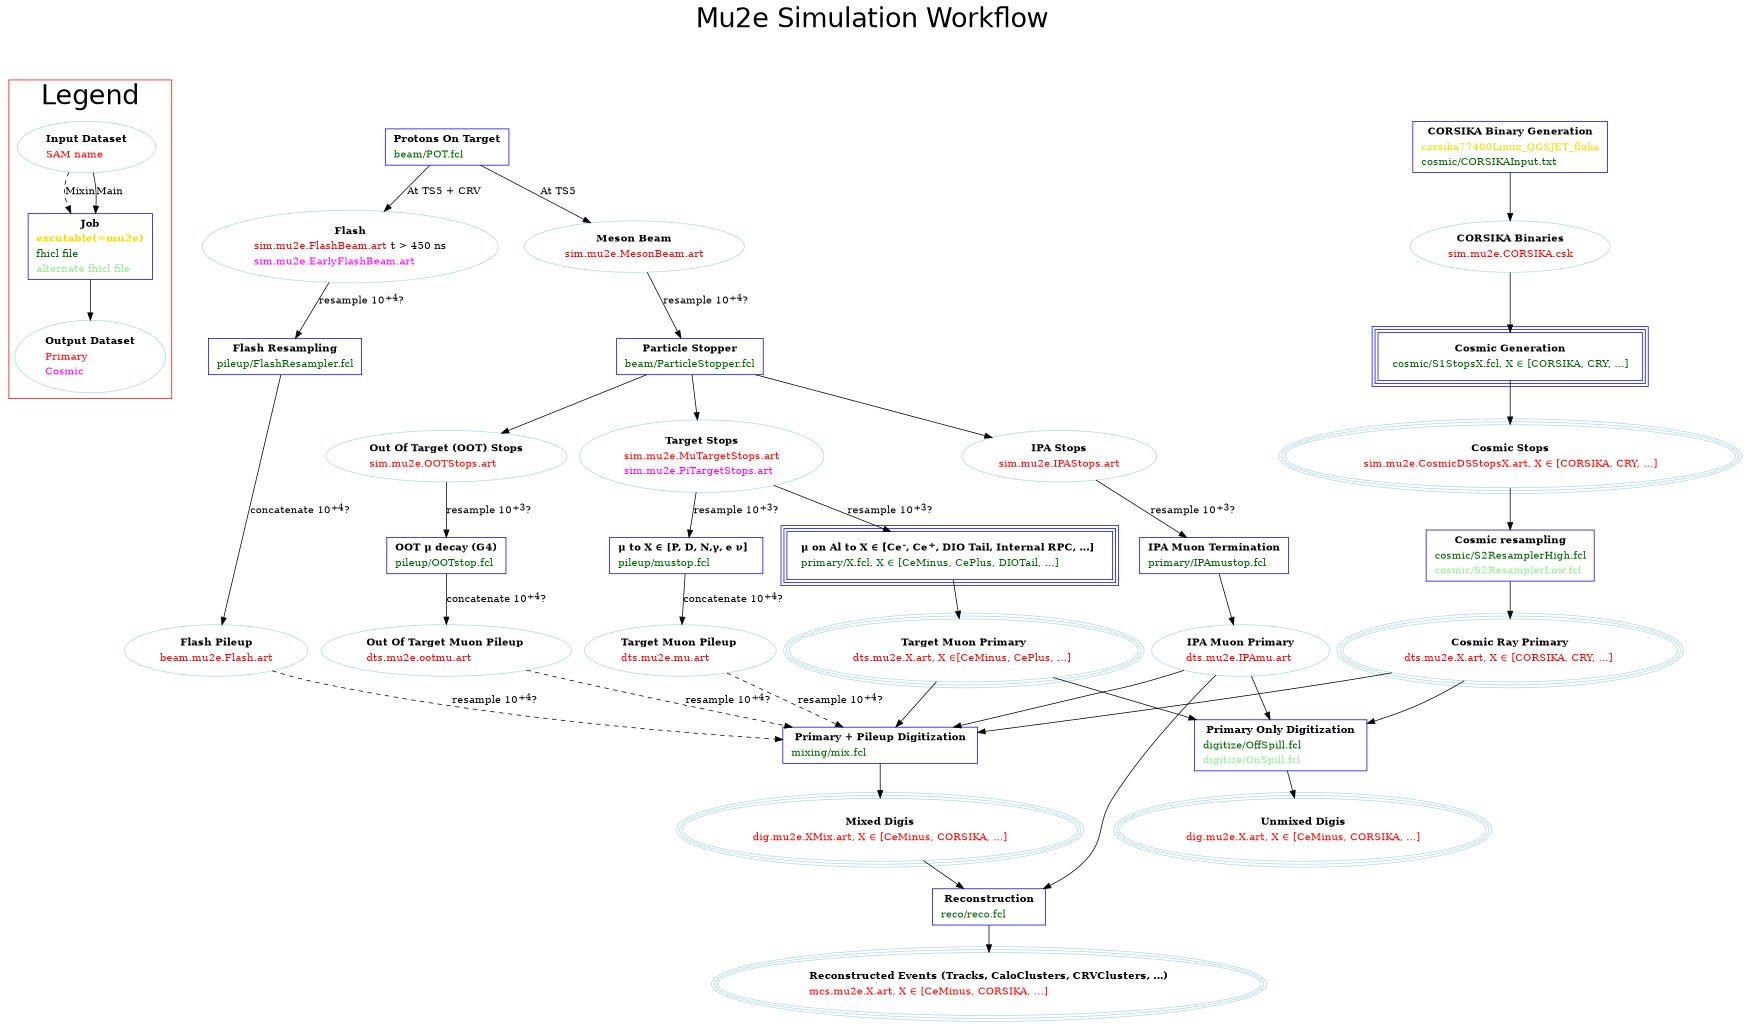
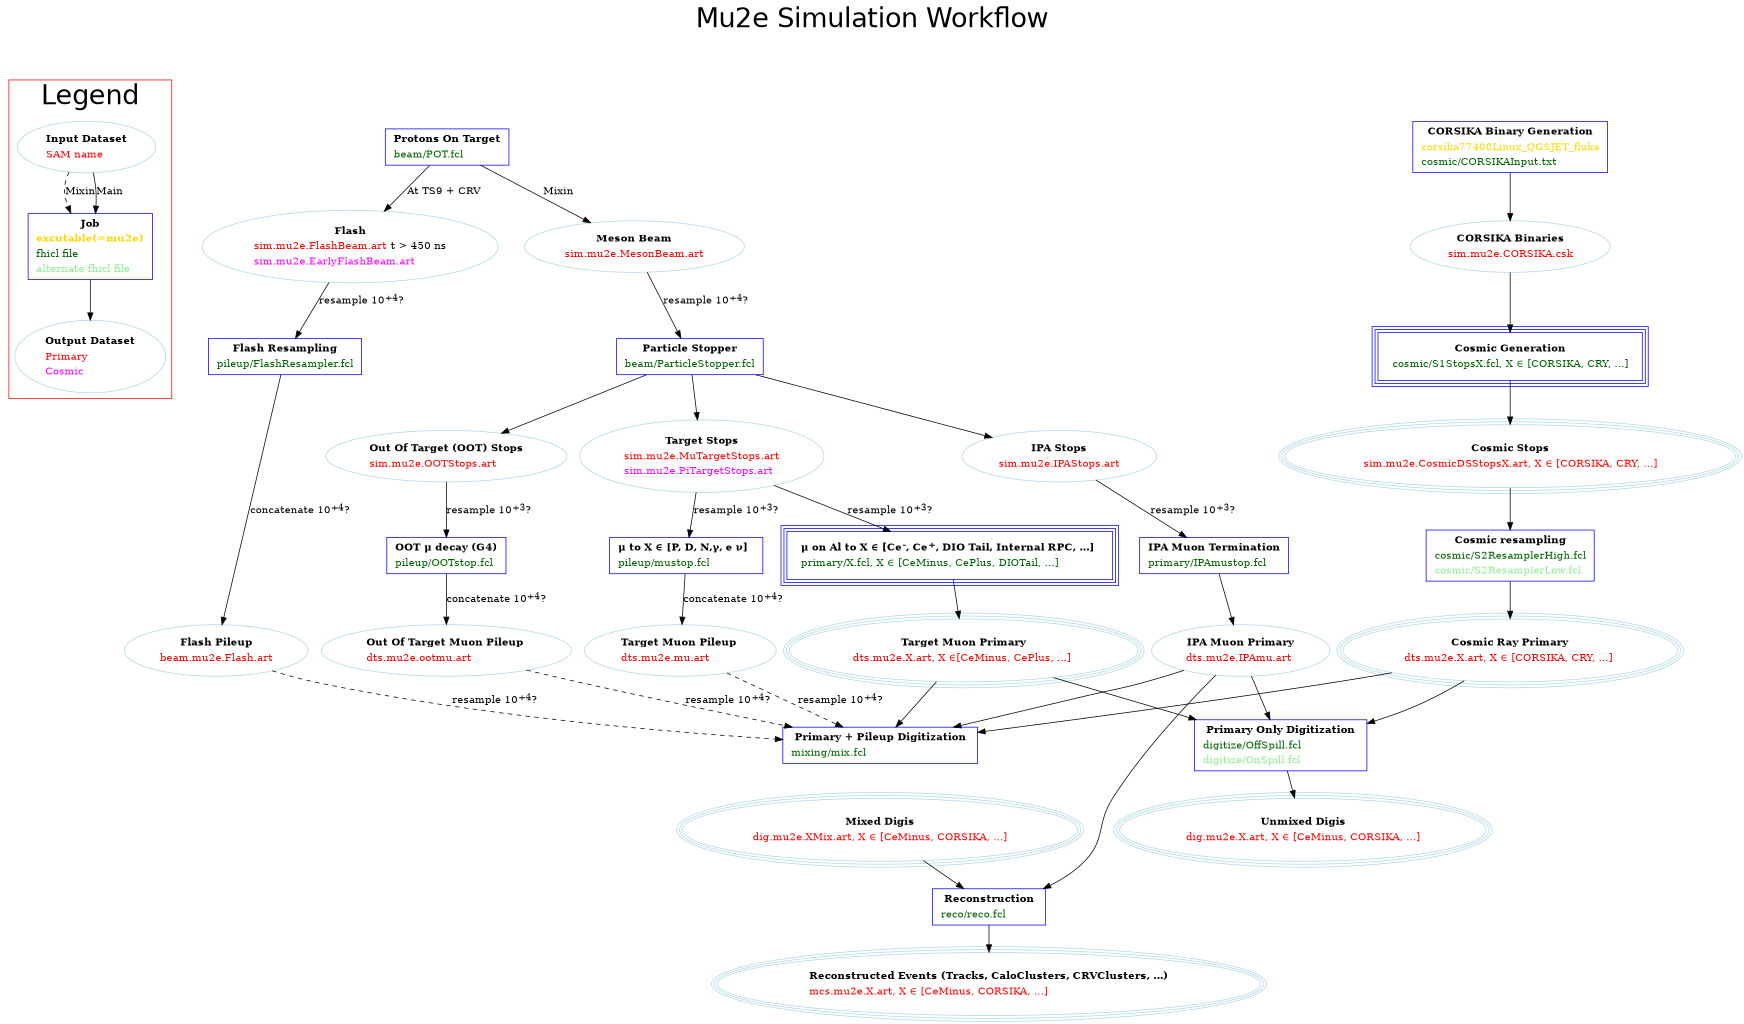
edge "Protons On Target" -> "Flash": label "At TS5 + CRV" -> "At TS9 + CRV"
edge "Protons On Target" -> "Meson Beam": label "At TS5" -> "Mixin"
edge "Primary + Pileup Digitization" -> "Mixed Digis": removed
